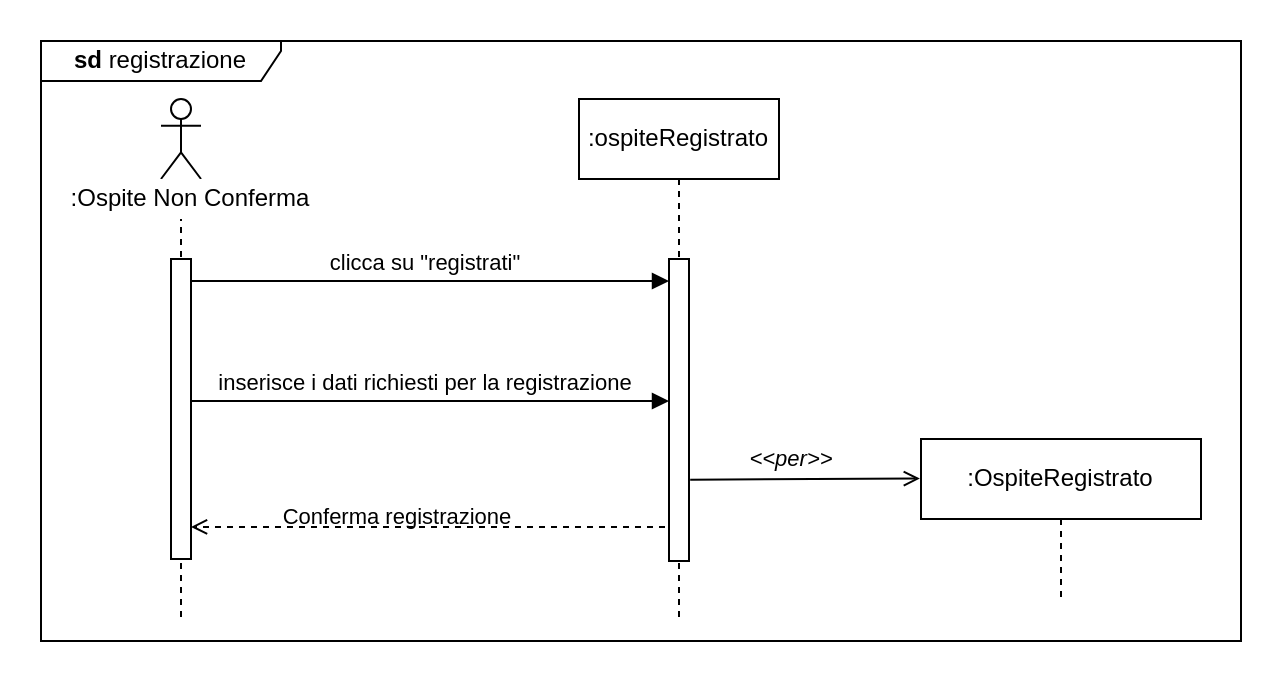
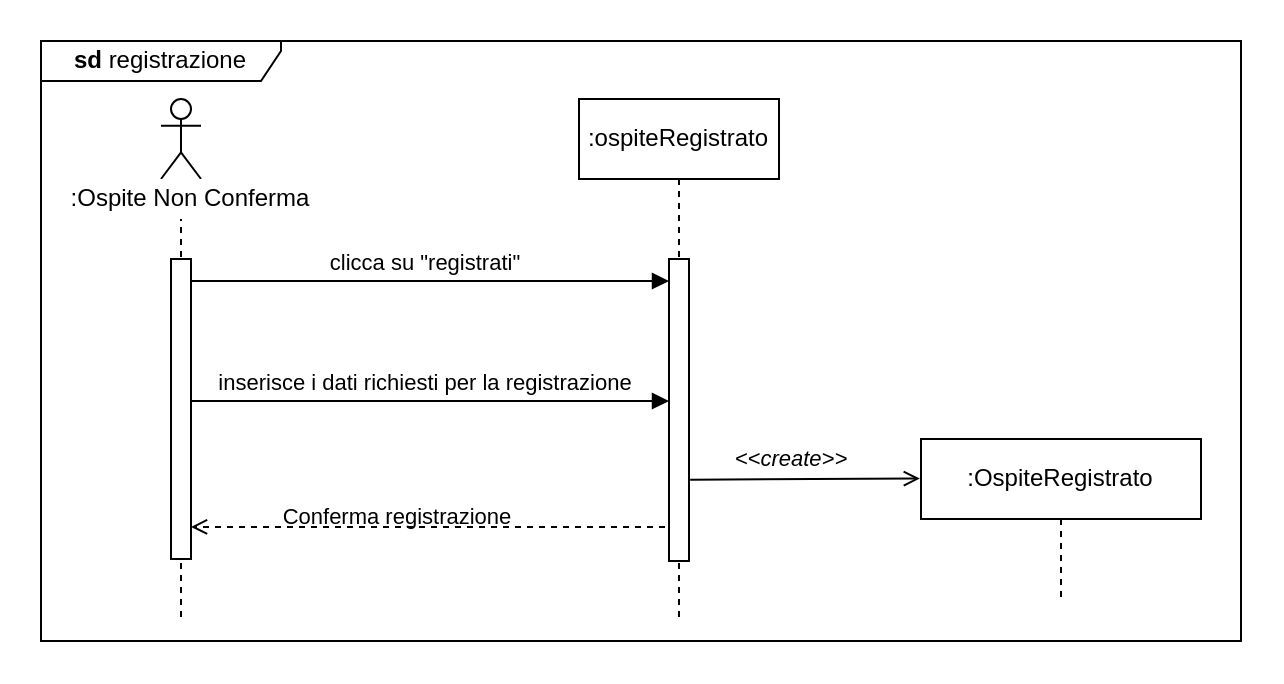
node "<<per>>": label "<<per>>" -> "<<create>>"
